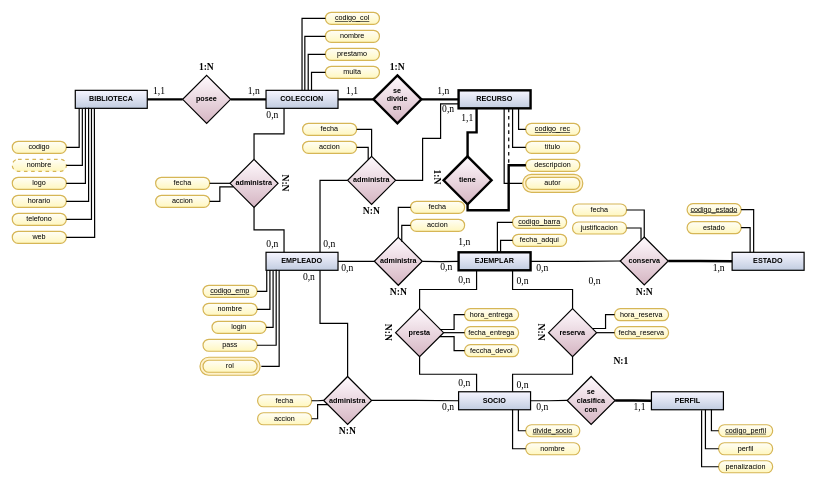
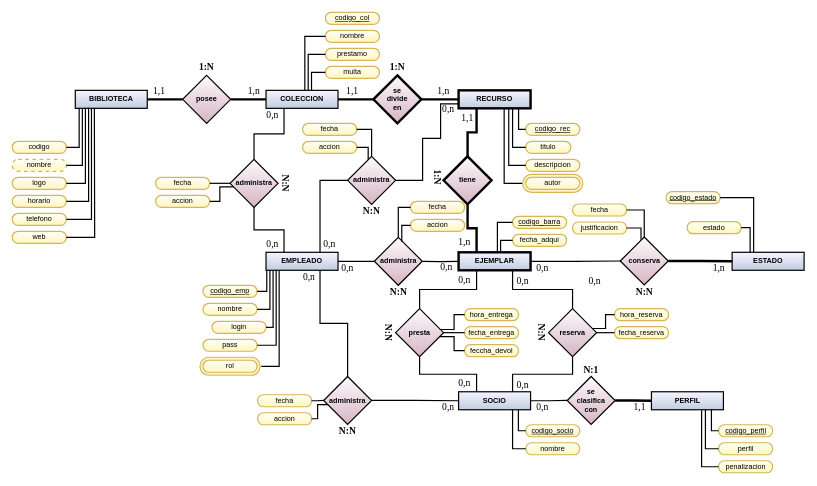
edge "codigo_col" -- "COLECCION": removed
edge "RECURSO" -- "descripcion": style dashed -> solid
node "titulo": size 54x12 -> 45x12
edge "descripcion" -- "tiene": now "EJEMPLAR" -- "tiene"
node "codigo_estado": moved (714, 210) -> (693, 198)
node "N:1": moved (621, 361) -> (591, 370)
node "divide_socio": label "divide_socio" -> "codigo_socio"
